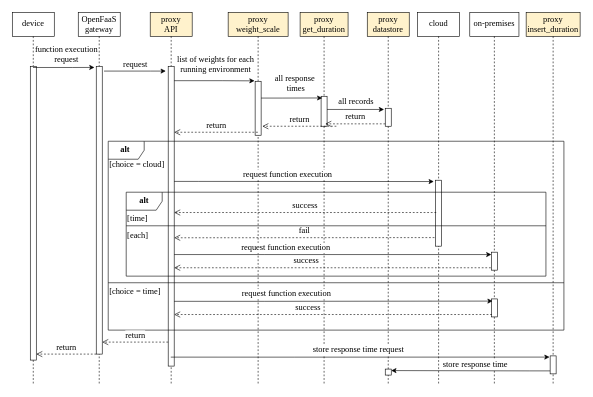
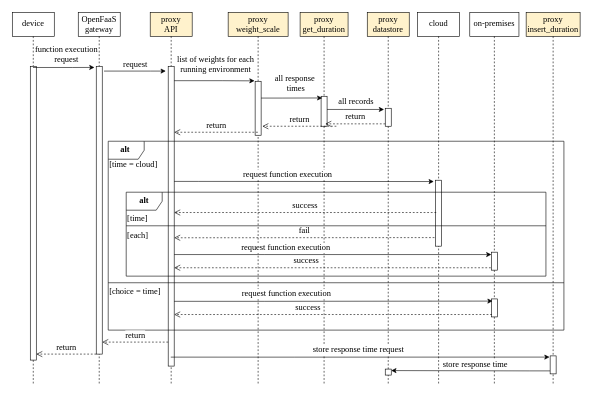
node "[choice = cloud]": label "[choice = cloud]" -> "[time = cloud]"
